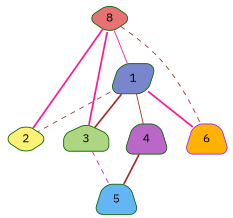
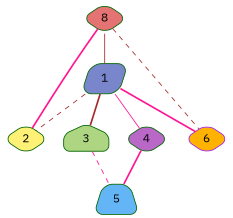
edge "8" -- "1": color deeppink -> brown
edge "8" -- "3": removed
edge "1" -- "4": color brown -> deeppink
node "4": shape trapezium -> diamond
node "6": shape trapezium -> diamond
edge "4" -- "5": color brown -> deeppink
